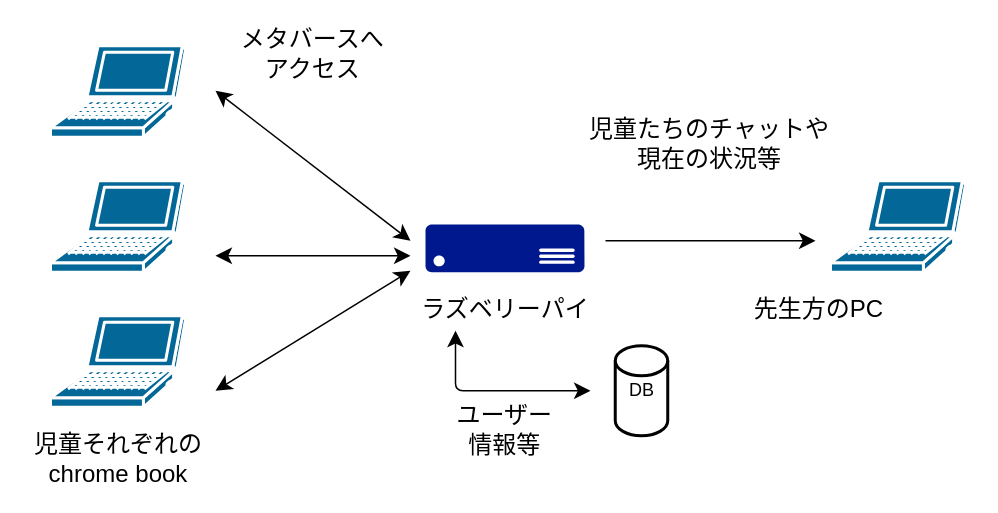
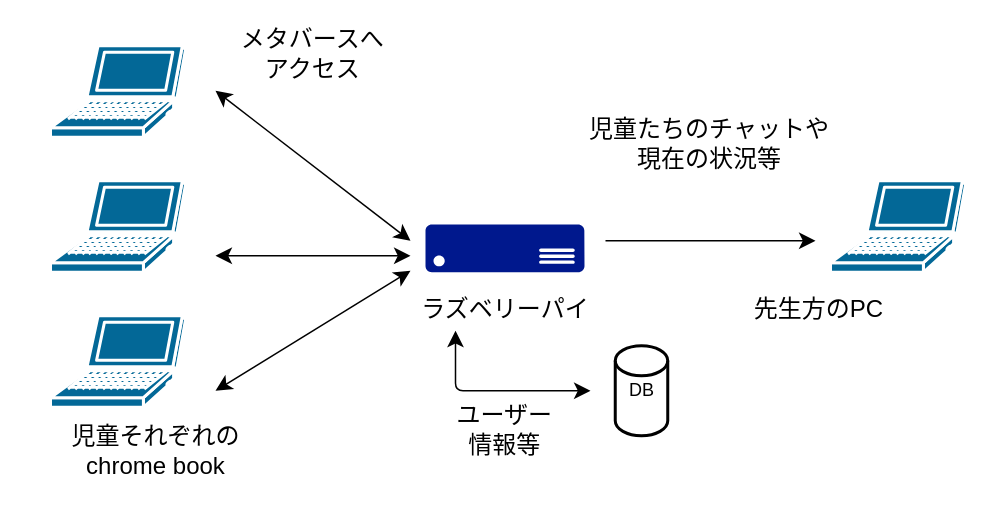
node "児童それぞれの chrome book": moved (118, 458) -> (155, 451)
